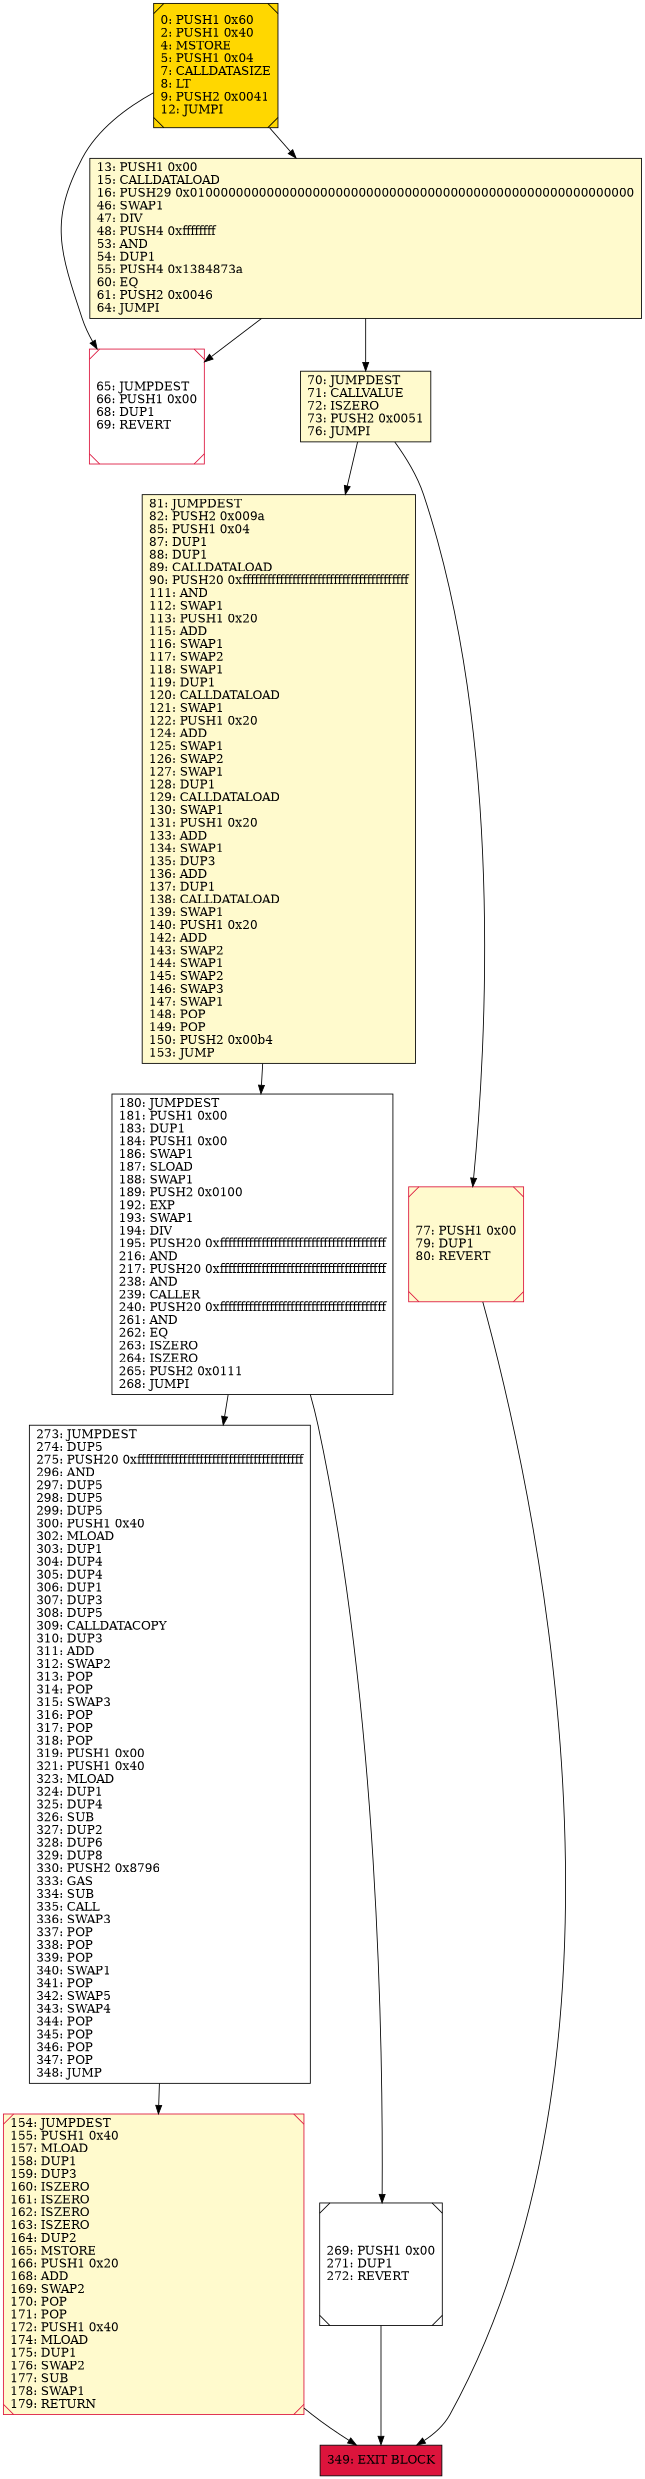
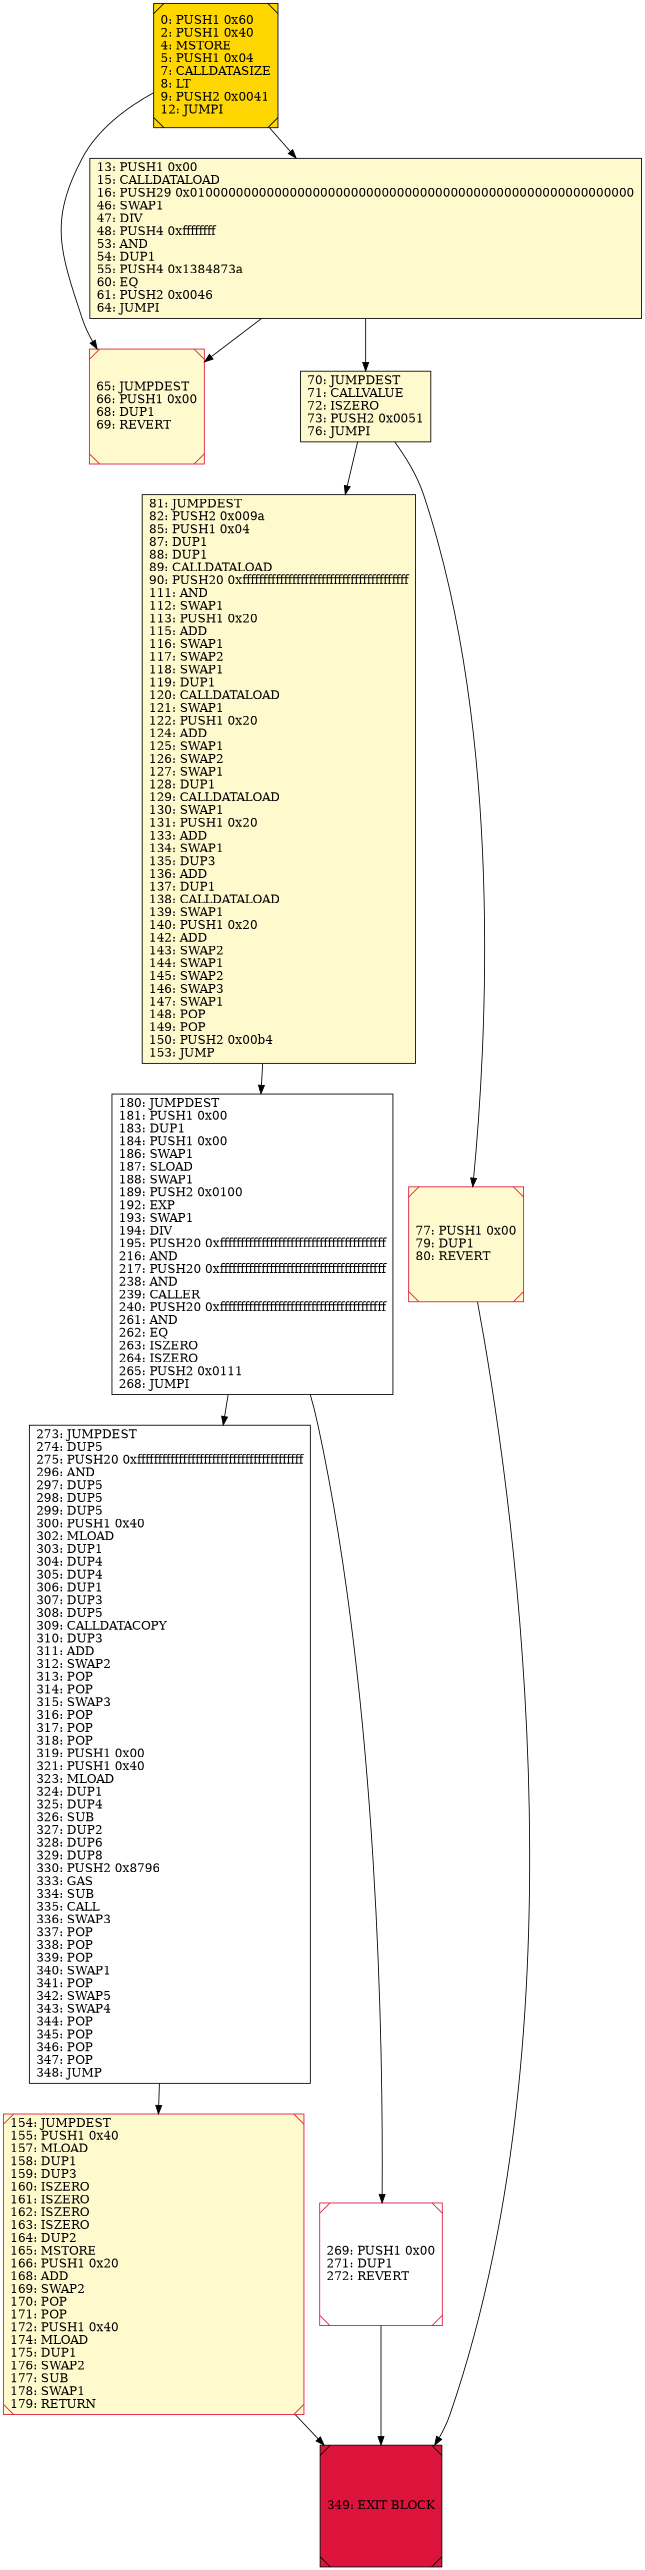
node "65: JUMPDEST 66: PUSH1 0x00 68: DUP1 69: REVERT": fillcolor white -> lemonchiffon
node "269: PUSH1 0x00 271: DUP1 272: REVERT": color black -> crimson
node "349: EXIT BLOCK": shape box -> Msquare
